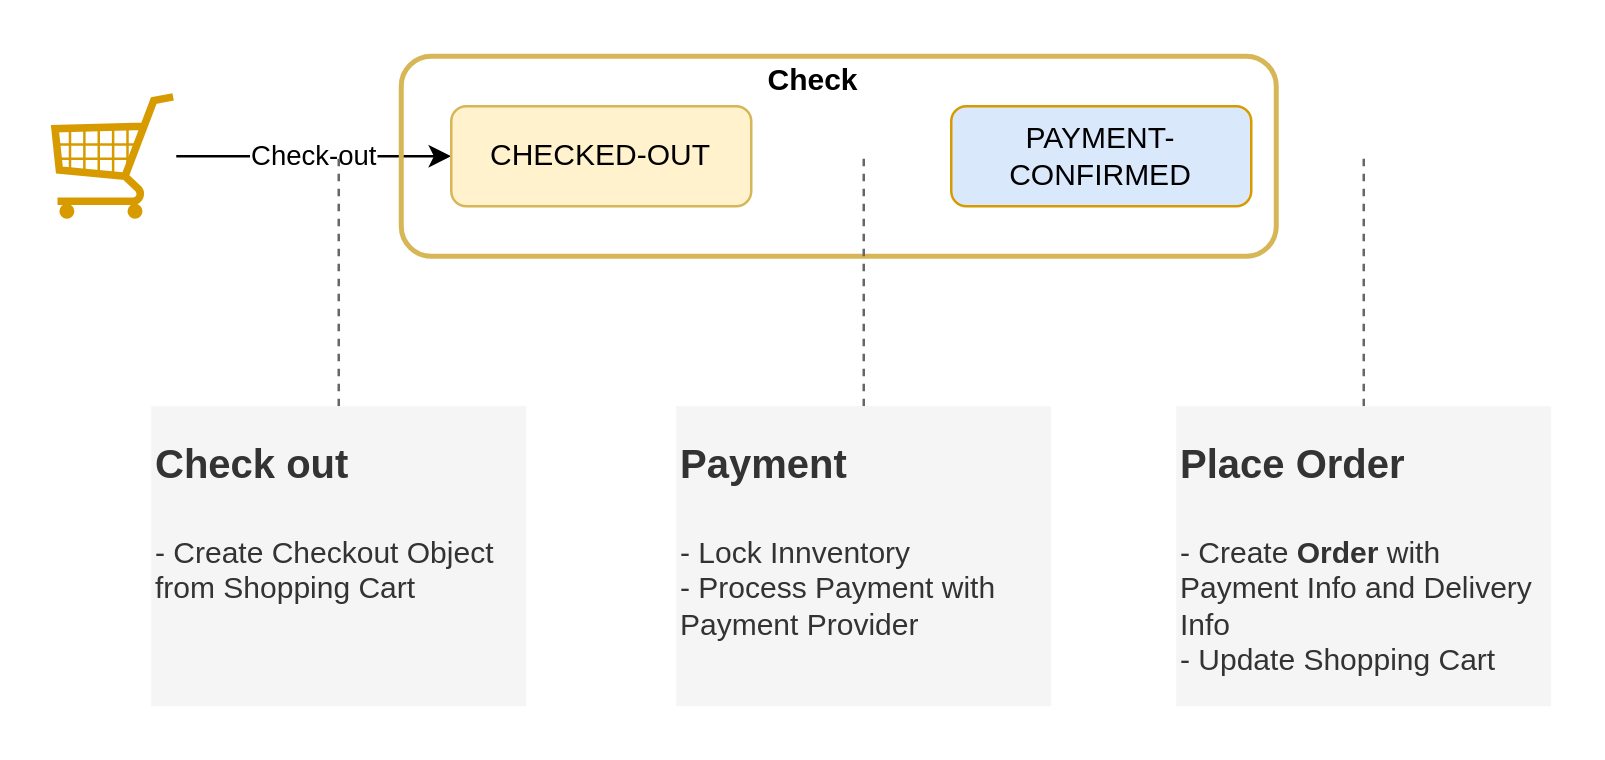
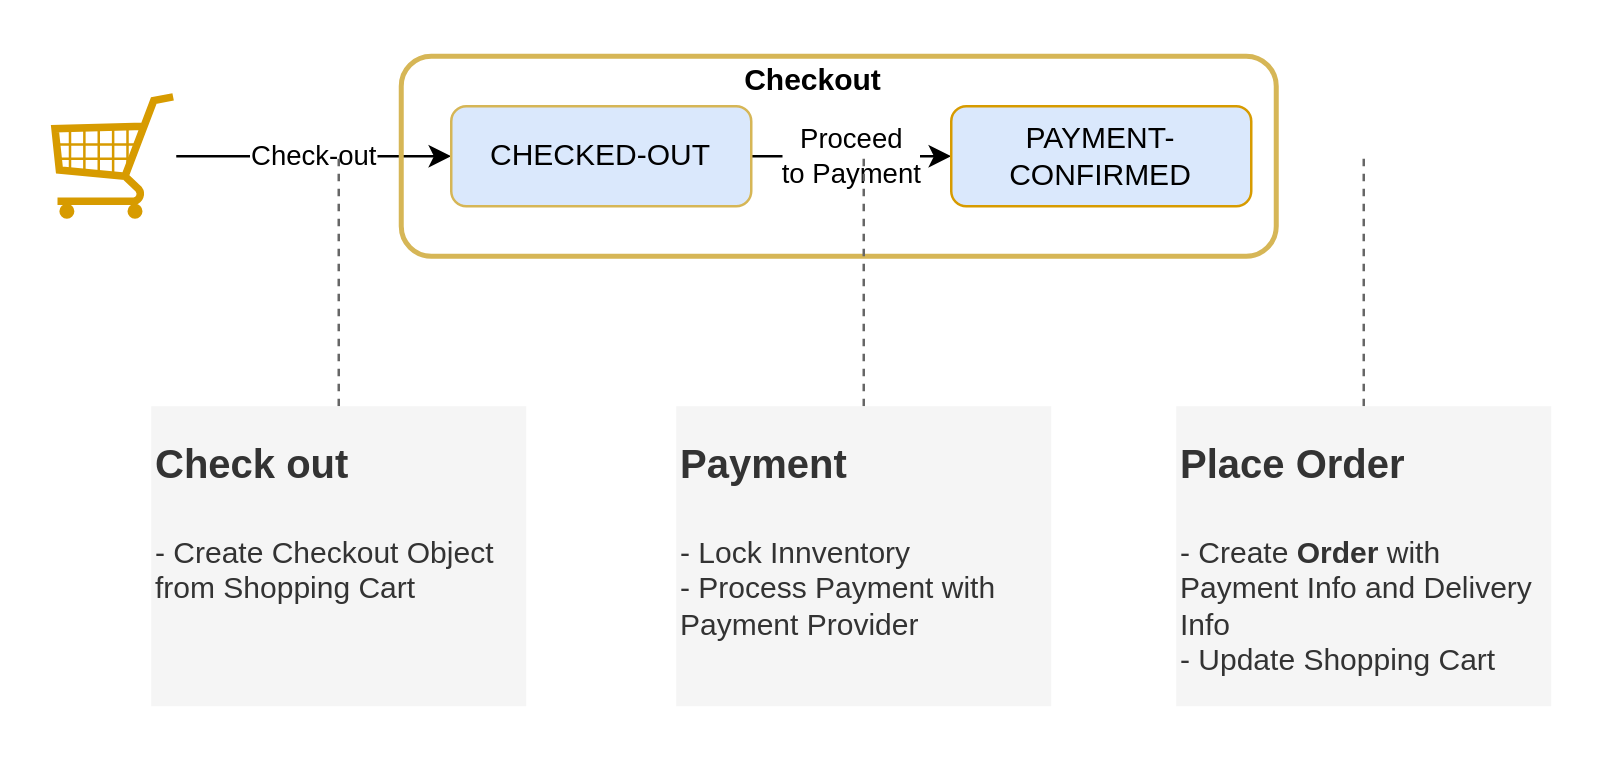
node "Check": label "Check" -> "Checkout"
node "CHECKED-OUT": fillcolor #fff2cc -> #dae8fc
edge "CHECKED-OUT" -> "PAYMENT-CONFIRMED": added, label "Proceed to Payment"
